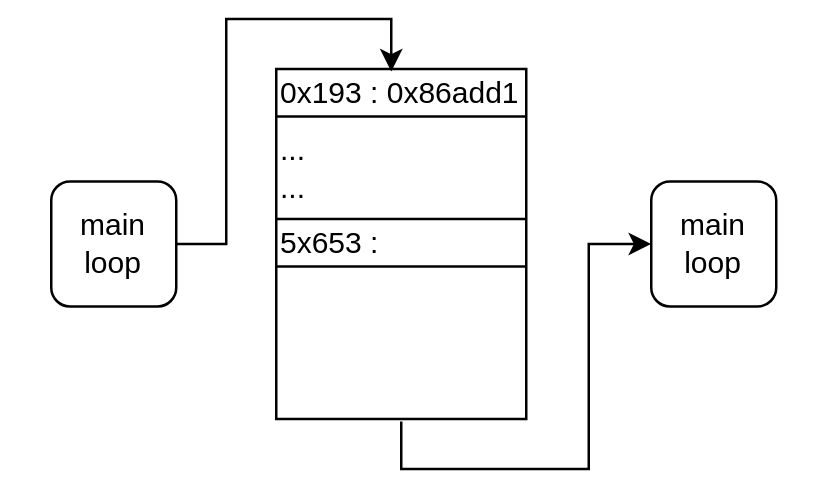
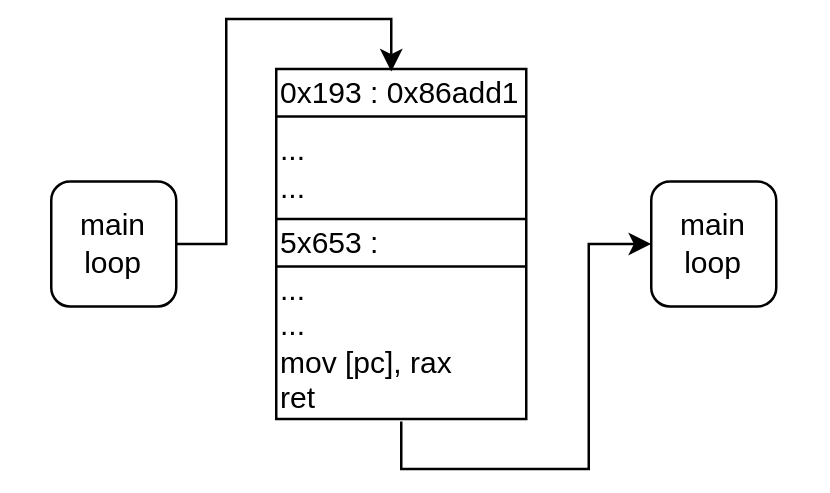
node "... ... mov [pc], rax ret": added
